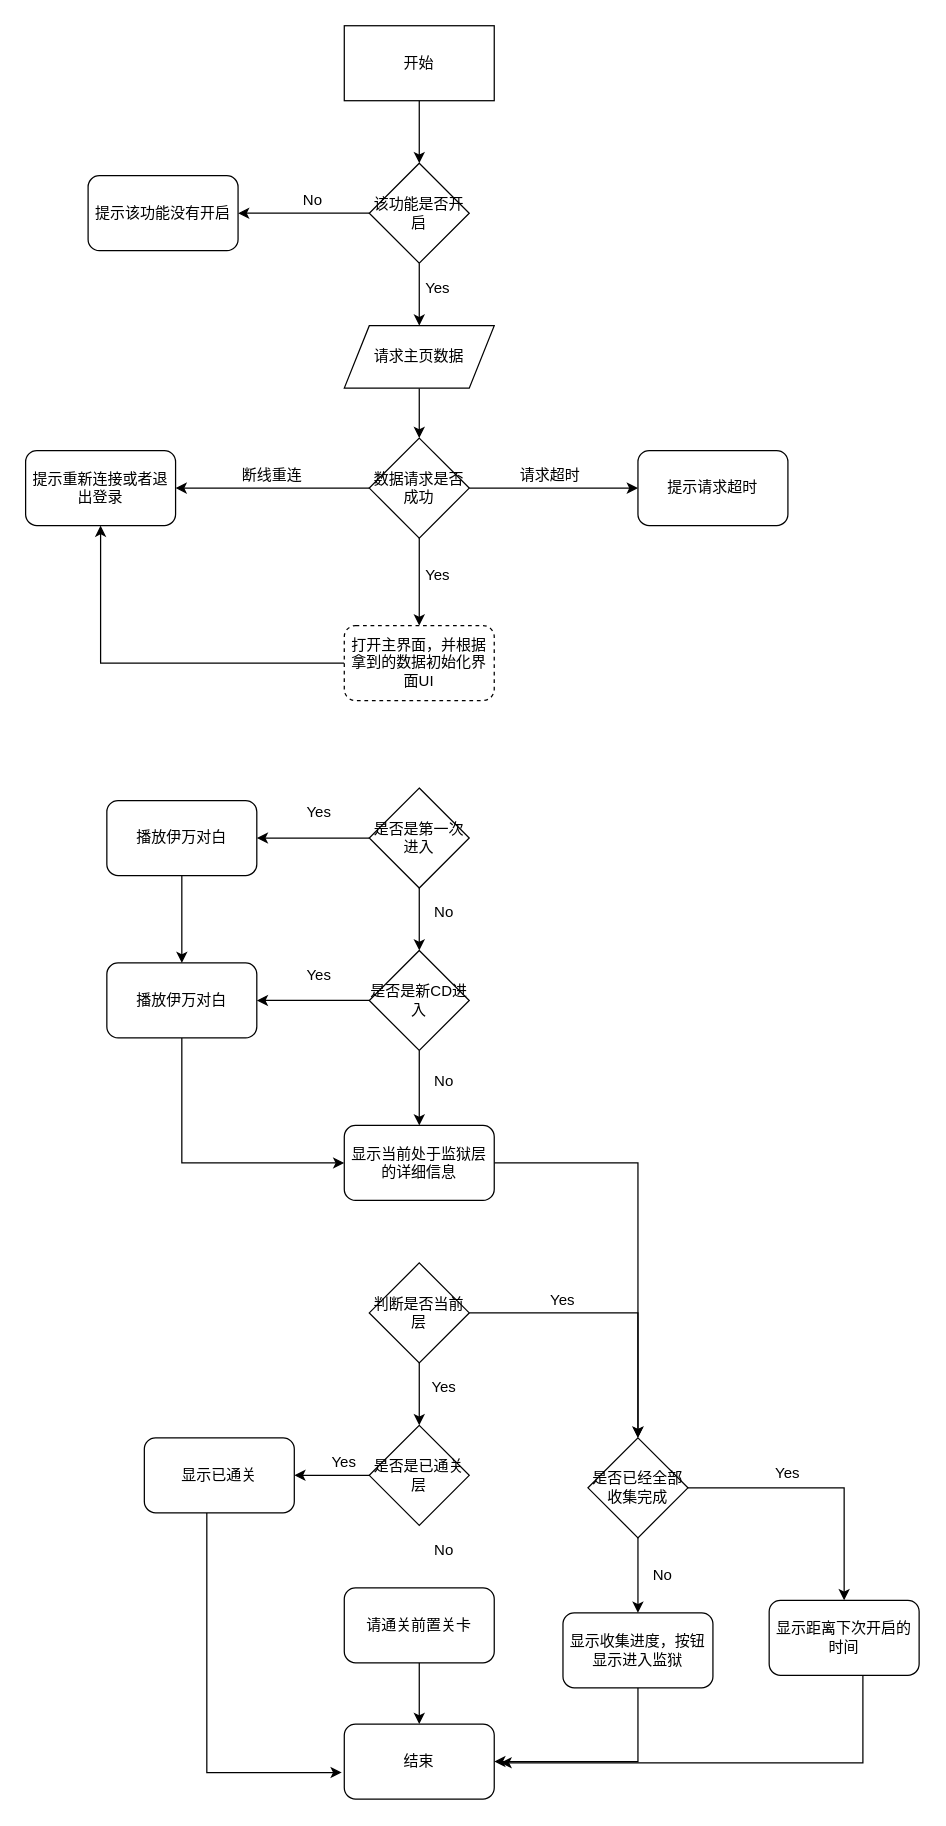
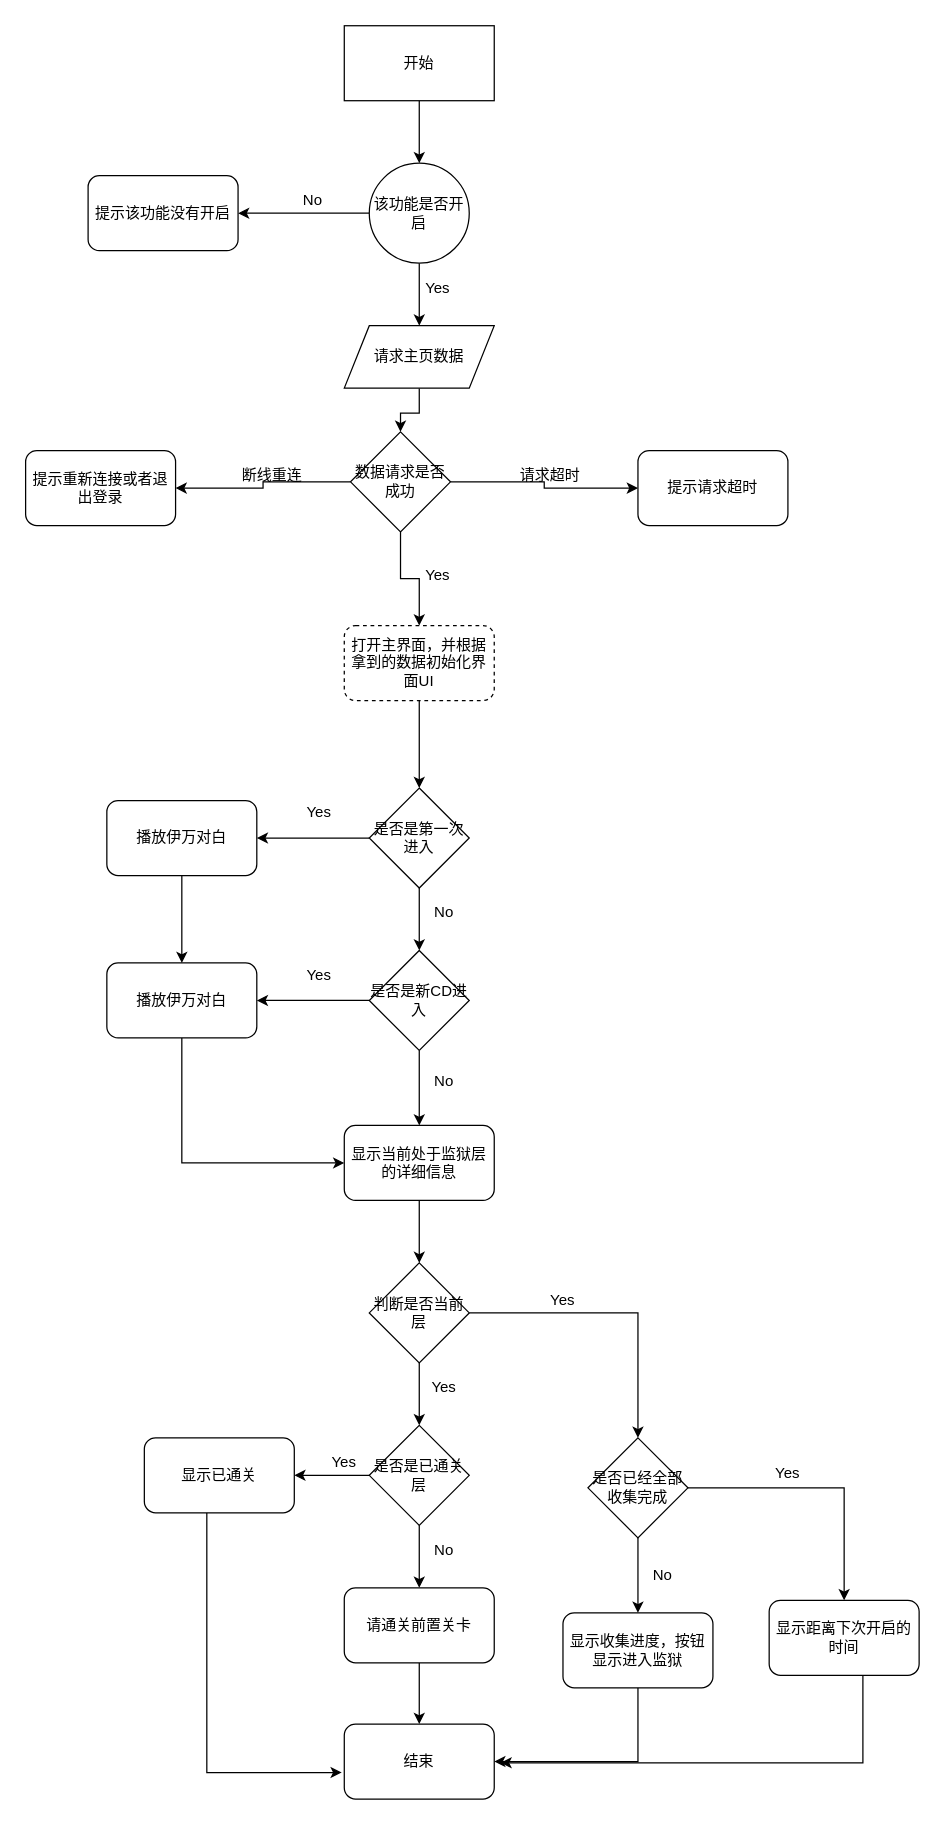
node "该功能是否开启": shape diamond -> ellipse
node "数据请求是否成功": moved (419, 488) -> (401, 482)
edge "打开主界面，并根据拿到的数据初始化界面UI" -> "提示重新连接或者退出登录": now "打开主界面，并根据拿到的数据初始化界面UI" -> "是否是第一次进入"
edge "显示当前处于监狱层的详细信息" -> "是否已经全部收集完成": now "显示当前处于监狱层的详细信息" -> "判断是否当前层"
edge "是否是已通关 层" -> "请通关前置关卡": added
